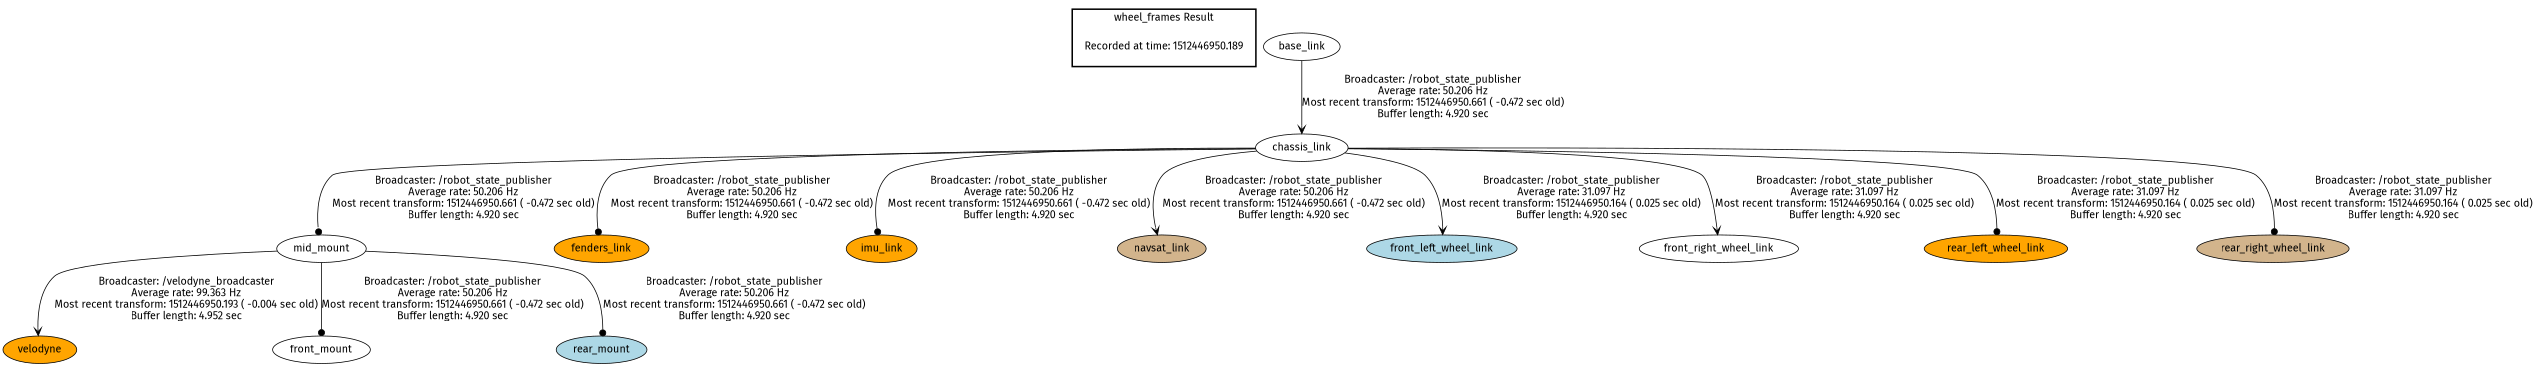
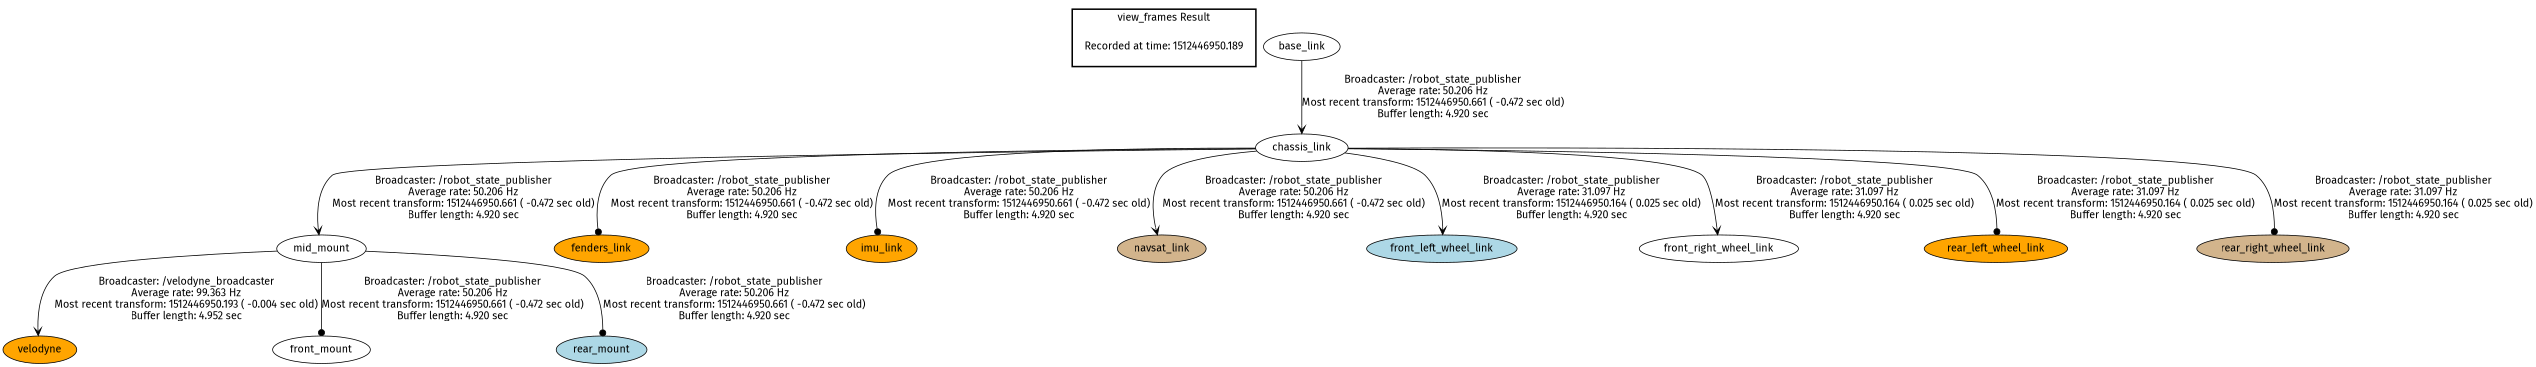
cluster "wheel_frames Result": label "wheel_frames Result" -> "view_frames Result"
edge "chassis_link" -> "mid_mount": arrowhead dot -> vee
